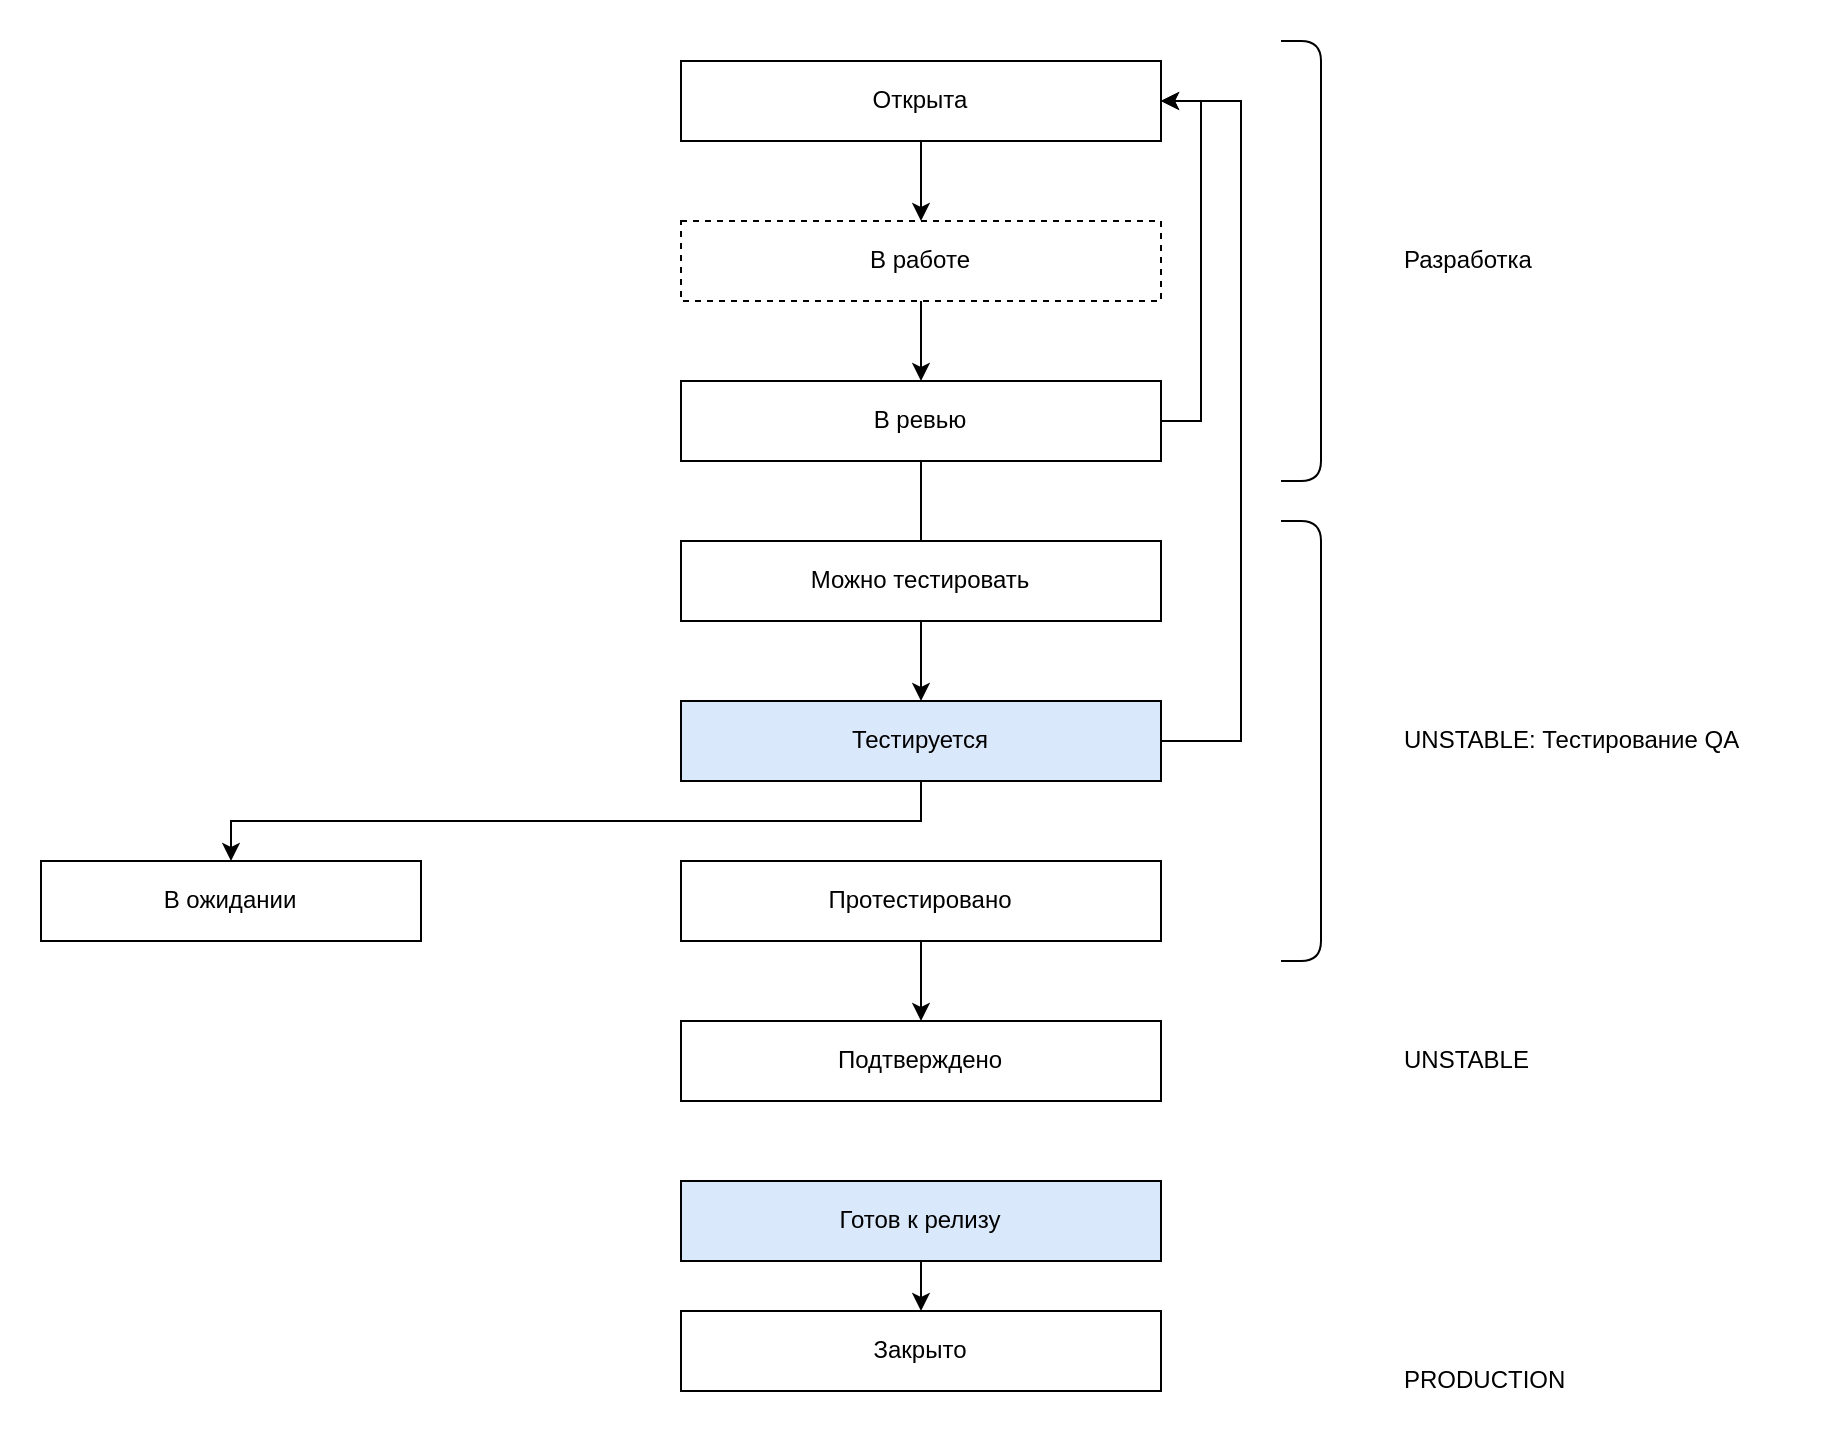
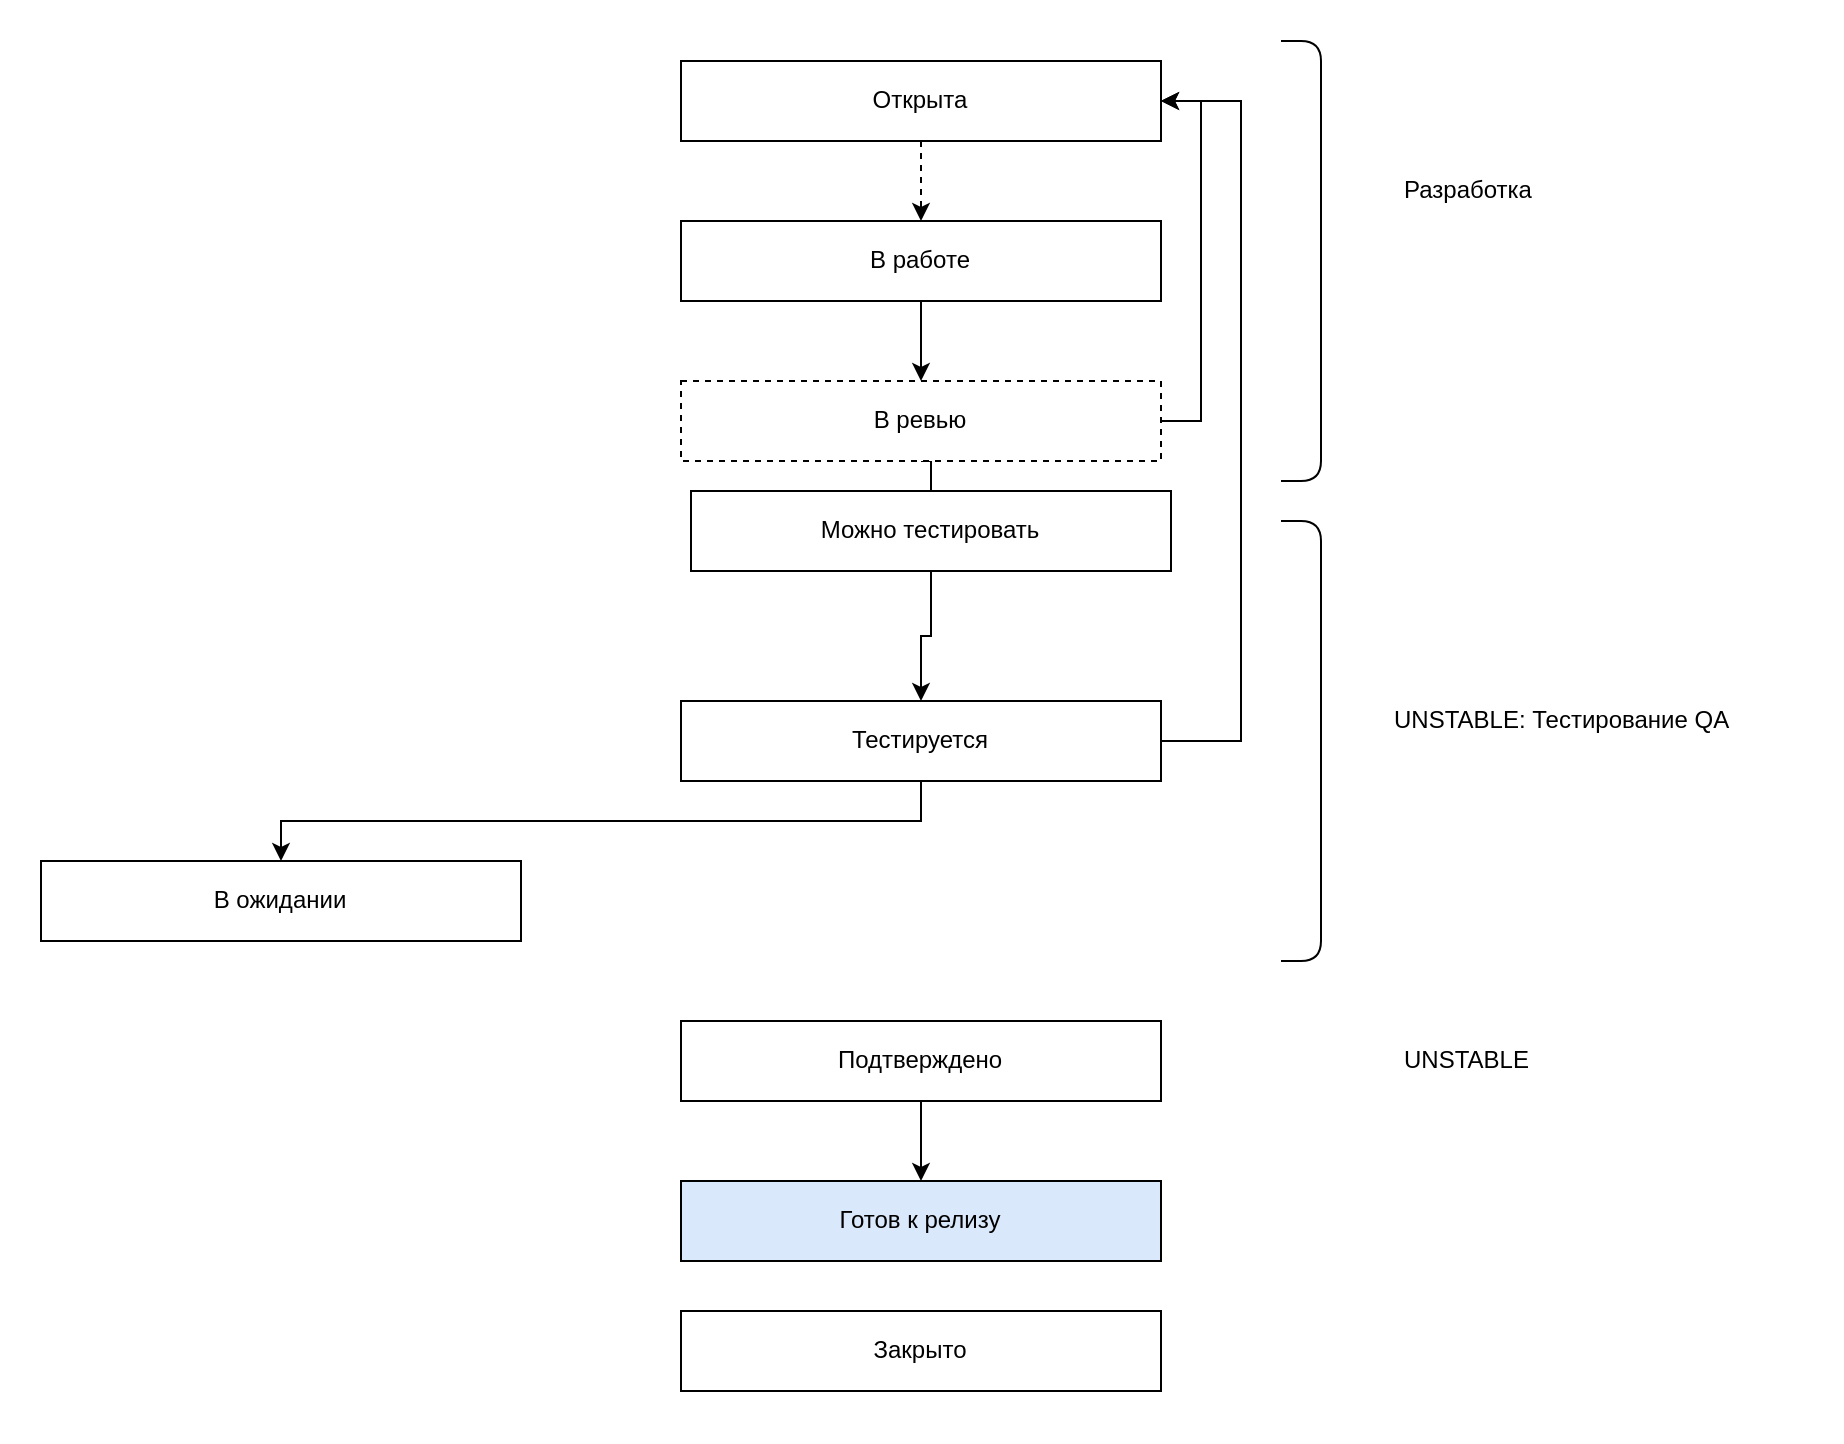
edge "Открыта" -> "В работе": style solid -> dashed
node "В работе": style dashed -> solid
node "Разработка": moved (1601, 261) -> (1601, 191)
node "В ревью": style solid -> dashed
node "Можно тестировать": moved (921, 581) -> (931, 531)
node "Тестируется": fillcolor #dae8fc -> #ffffff
node "UNSTABLE: Тестирование QA": moved (1601, 741) -> (1591, 721)
node "В ожидании": size 380x80 -> 480x80
node "Протестировано": removed
edge "Протестировано" -> "Подтверждено": removed
edge "Подтверждено" -> "Готов к релизу": added
edge "Готов к релизу" -> "Закрыто": removed
node "PRODUCTION": removed
